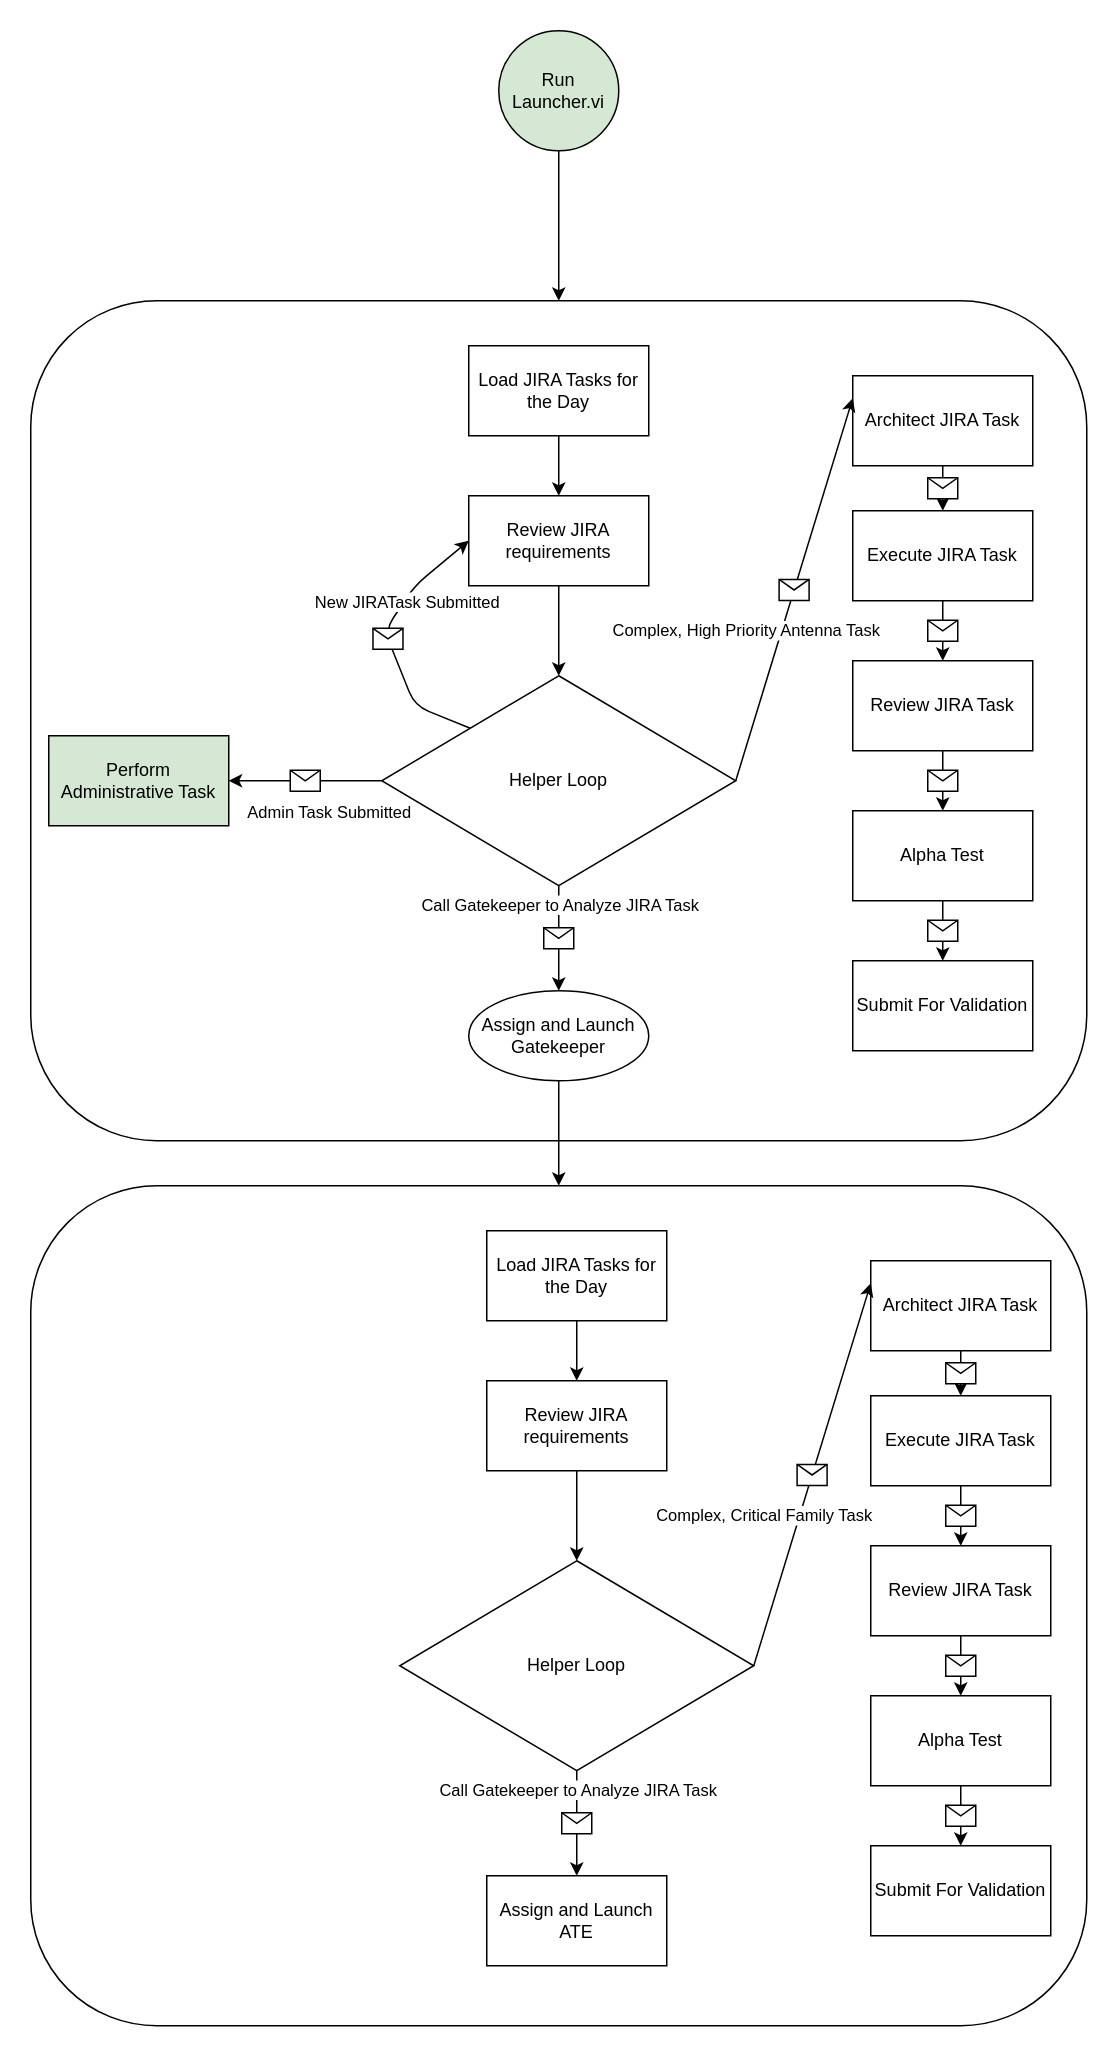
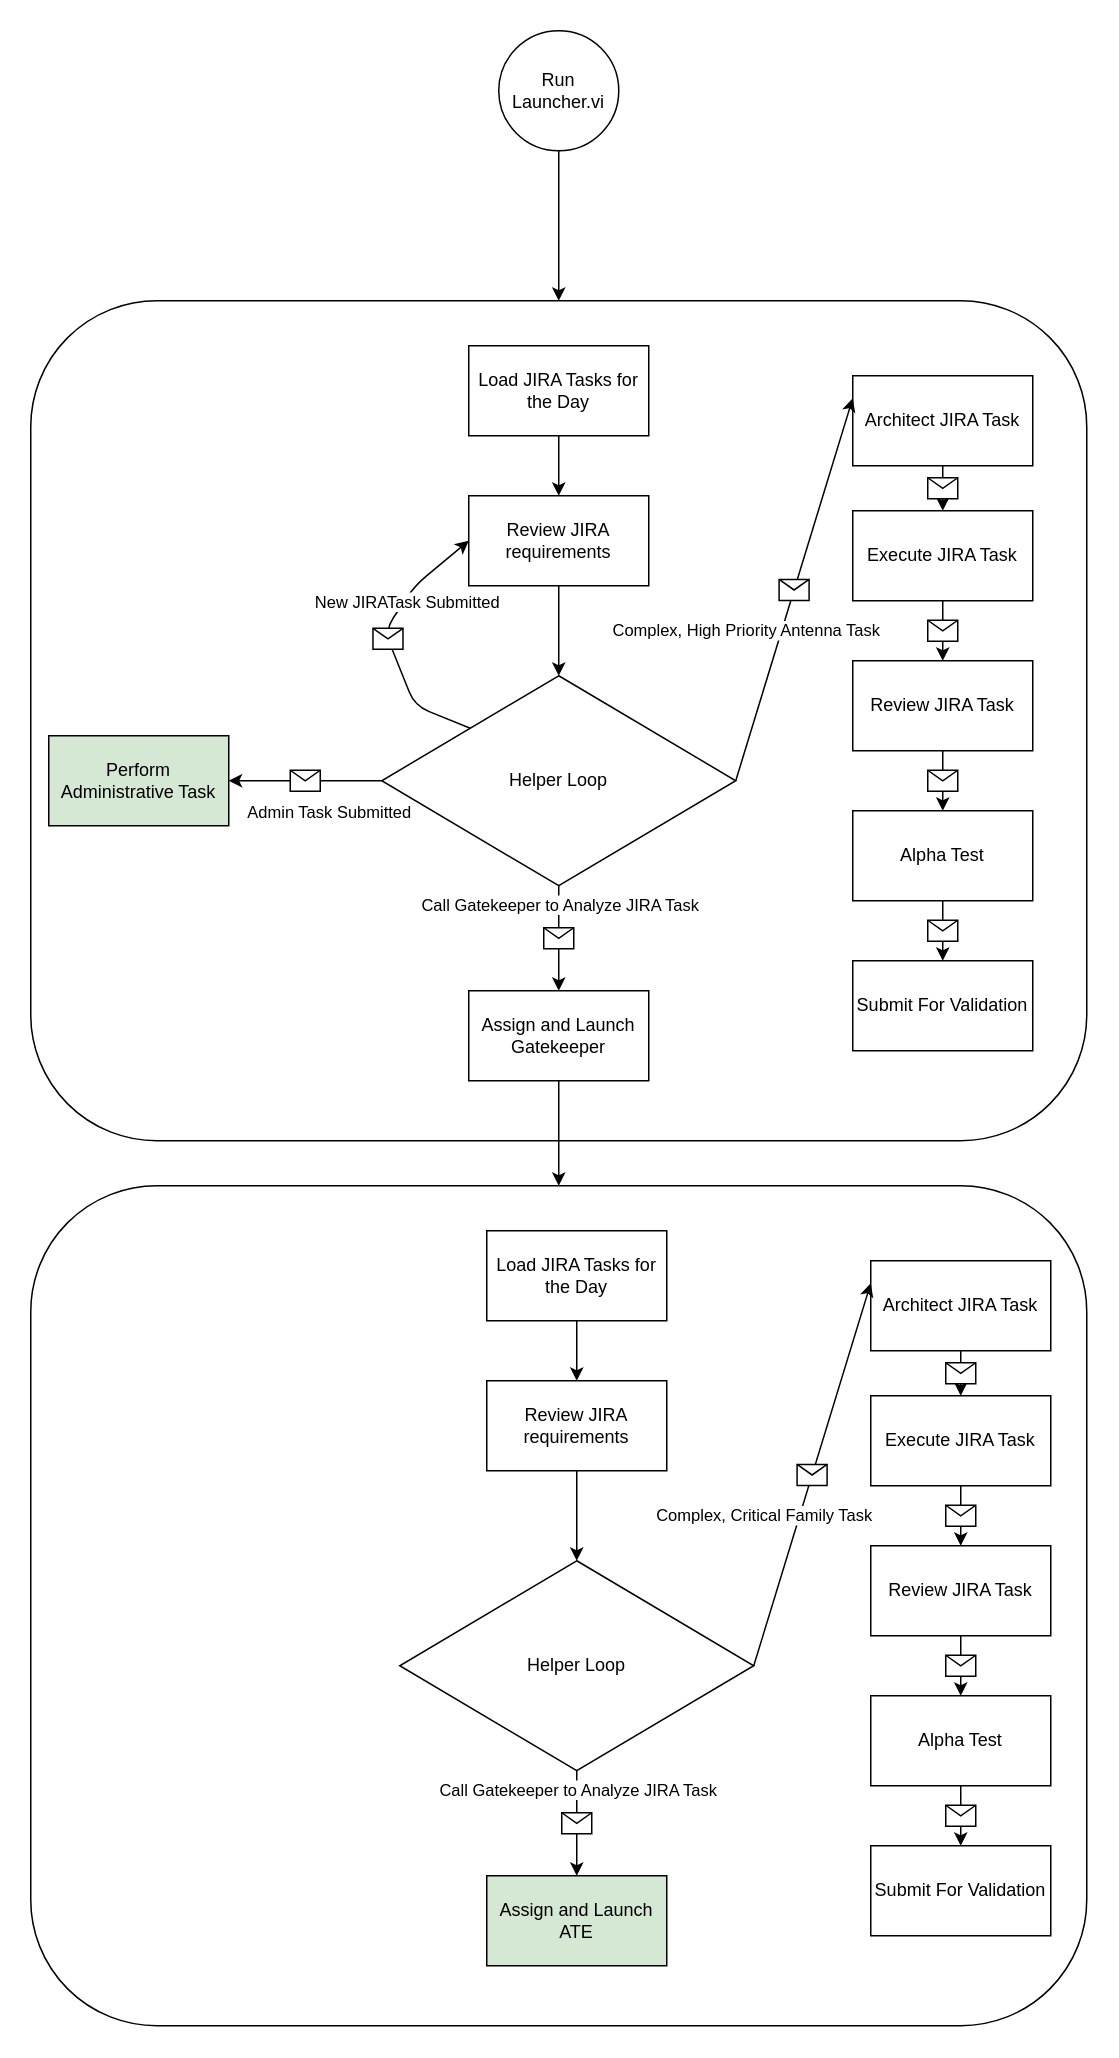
node "Run Launcher.vi": fillcolor #d5e8d4 -> #ffffff
node "Assign and Launch Gatekeeper": shape ellipse -> rectangle
node "Assign and Launch ATE": fillcolor #ffffff -> #d5e8d4
